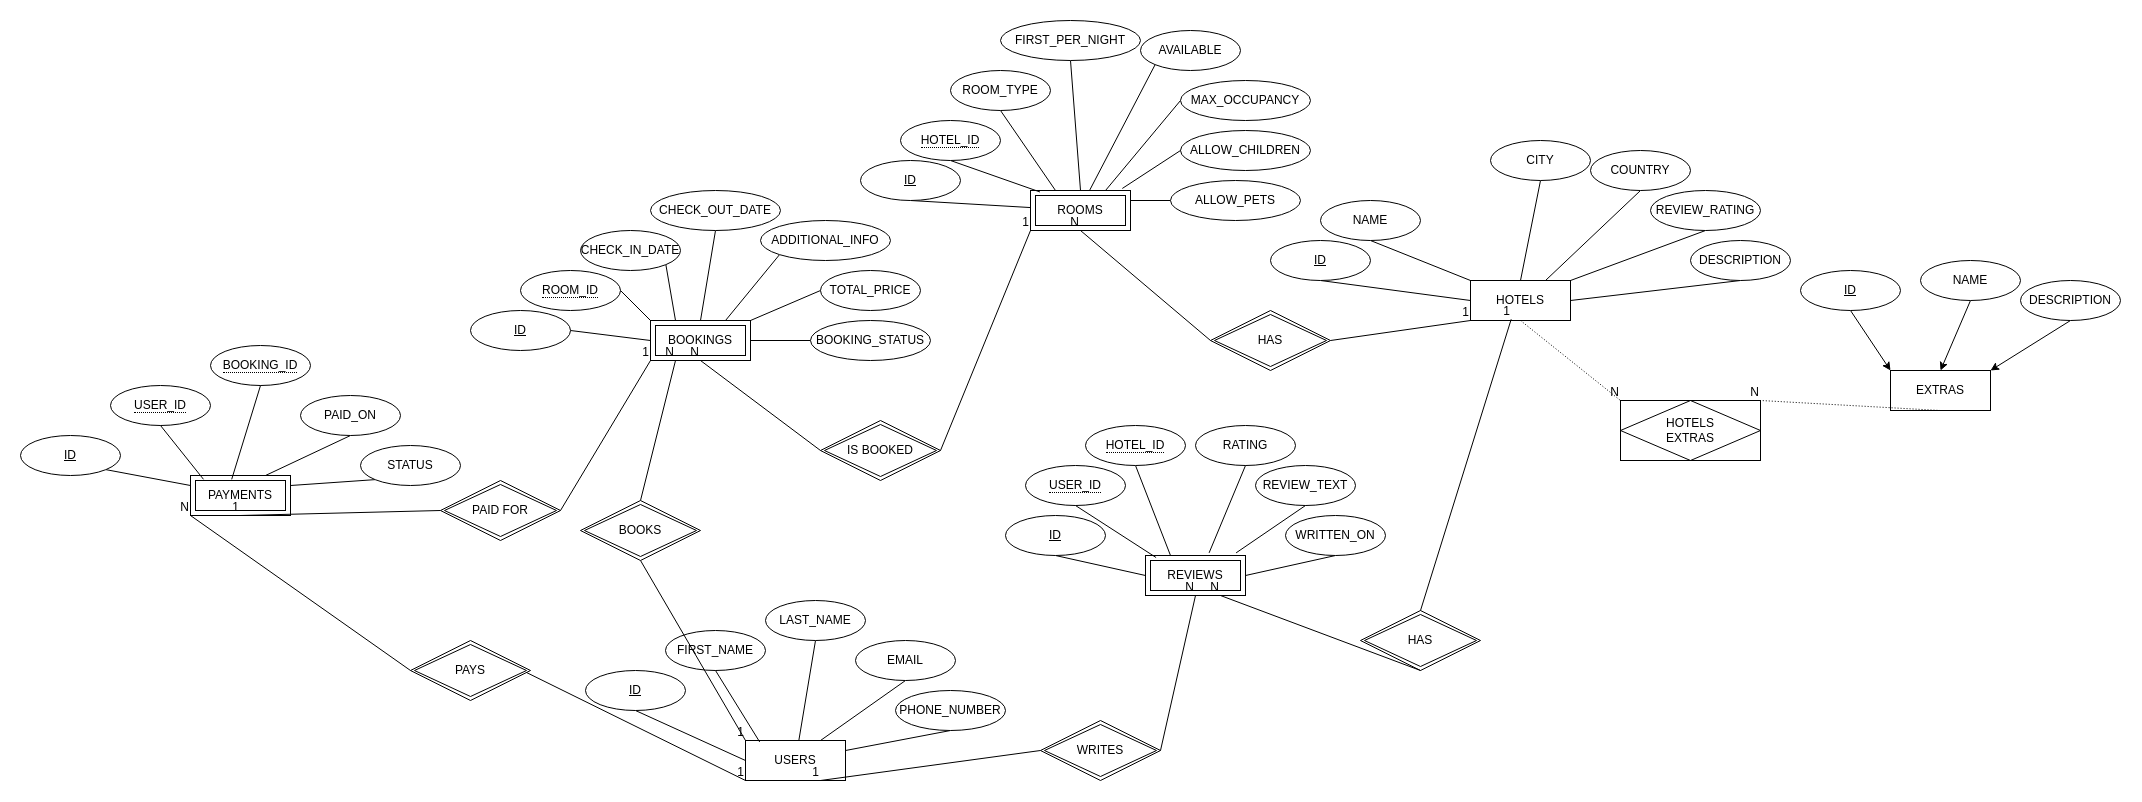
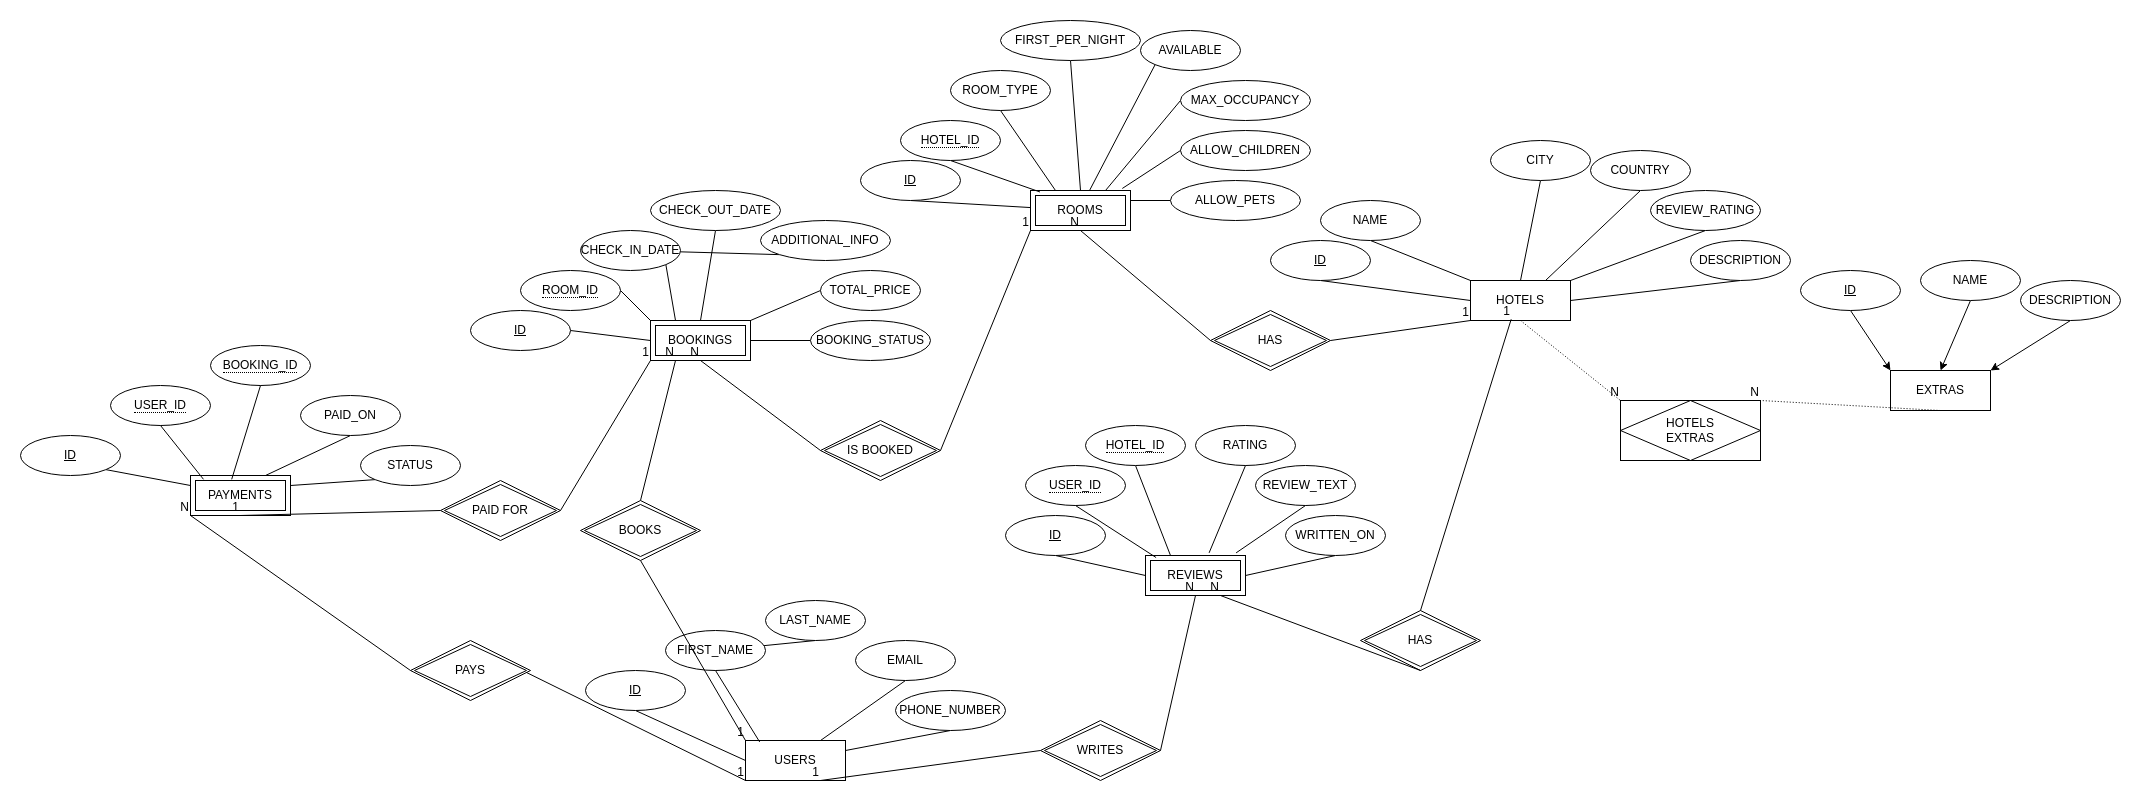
edge "ADDITIONAL_INFO" -- "BOOKINGS": now "ADDITIONAL_INFO" -- "CHECK_IN_DATE"
edge "LAST_NAME" -- "USERS": now "LAST_NAME" -- "FIRST_NAME"
